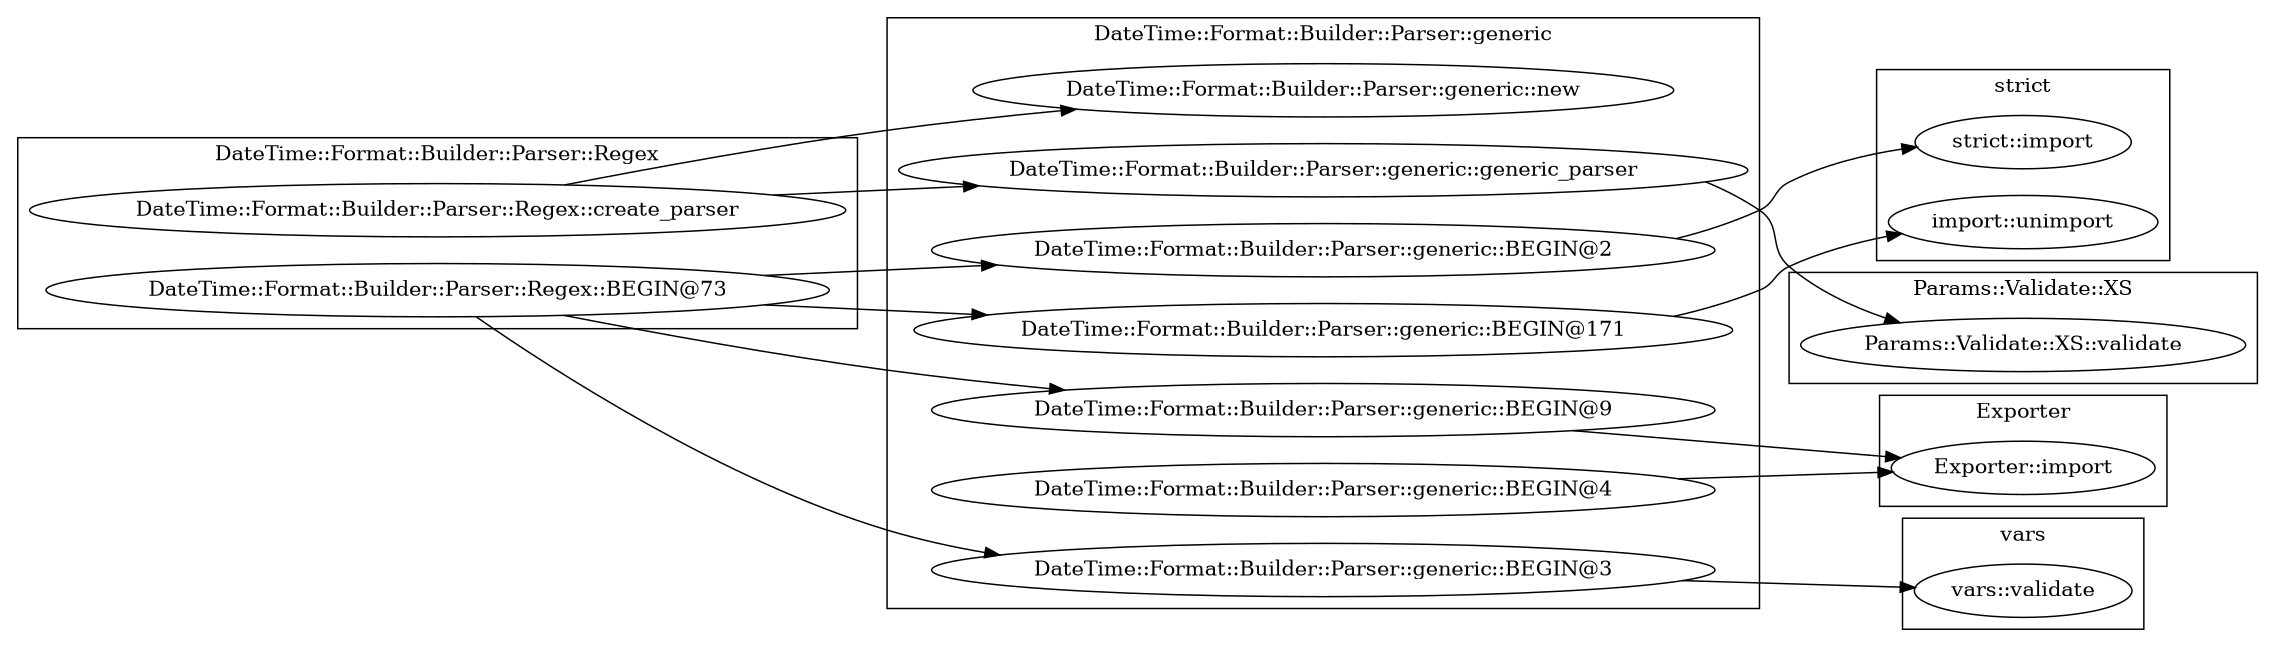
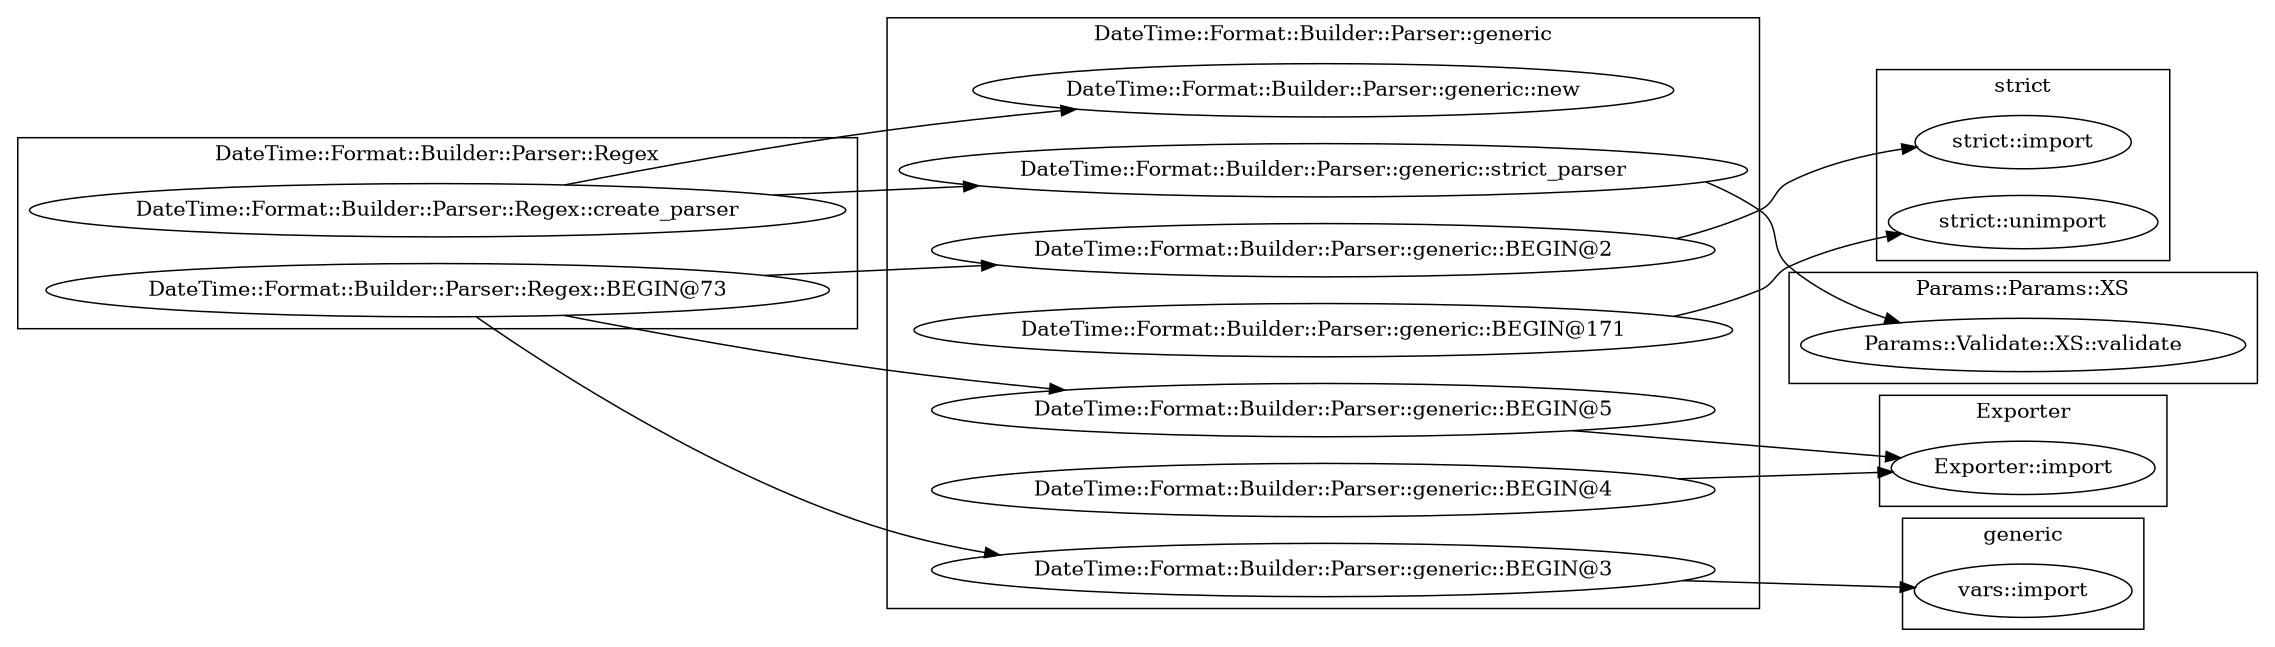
node "DateTime::Format::Builder::Parser::generic::generic_parser": label "DateTime::Format::Builder::Parser::generic::generic_parser" -> "DateTime::Format::Builder::Parser::generic::strict_parser"
node "import::unimport": label "import::unimport" -> "strict::unimport"
cluster "Params::Validate::XS": label "Params::Validate::XS" -> "Params::Params::XS"
edge "DateTime::Format::Builder::Parser::Regex::BEGIN@73" -> "DateTime::Format::Builder::Parser::generic::BEGIN@171": removed
node "DateTime::Format::Builder::Parser::generic::BEGIN@9": label "DateTime::Format::Builder::Parser::generic::BEGIN@9" -> "DateTime::Format::Builder::Parser::generic::BEGIN@5"
cluster "vars": label "vars" -> "generic"
node "vars::validate": label "vars::validate" -> "vars::import"
